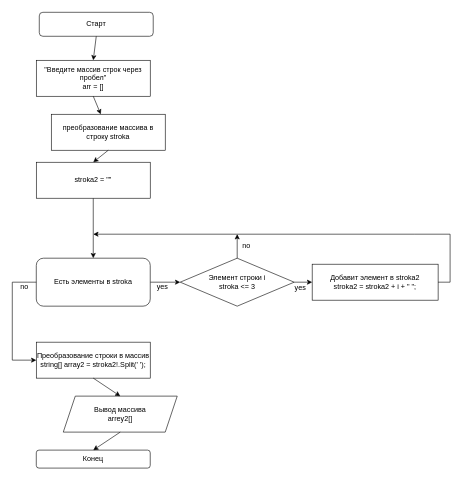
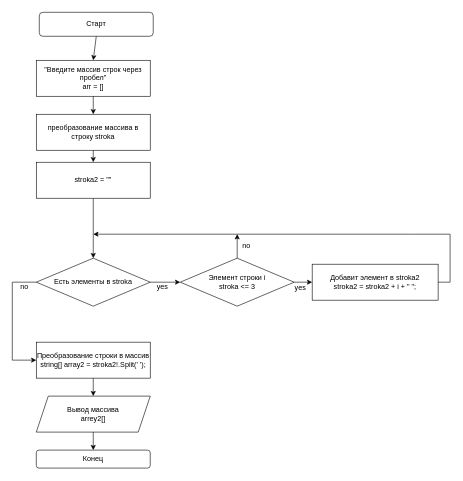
node "преобразование массива в строку stroka": moved (108, 132) -> (93, 132)
node "Есть элементы в stroka": shape rounded rectangle -> diamond
node "Вывод массива arrey2[]": moved (120, 414) -> (93, 414)
